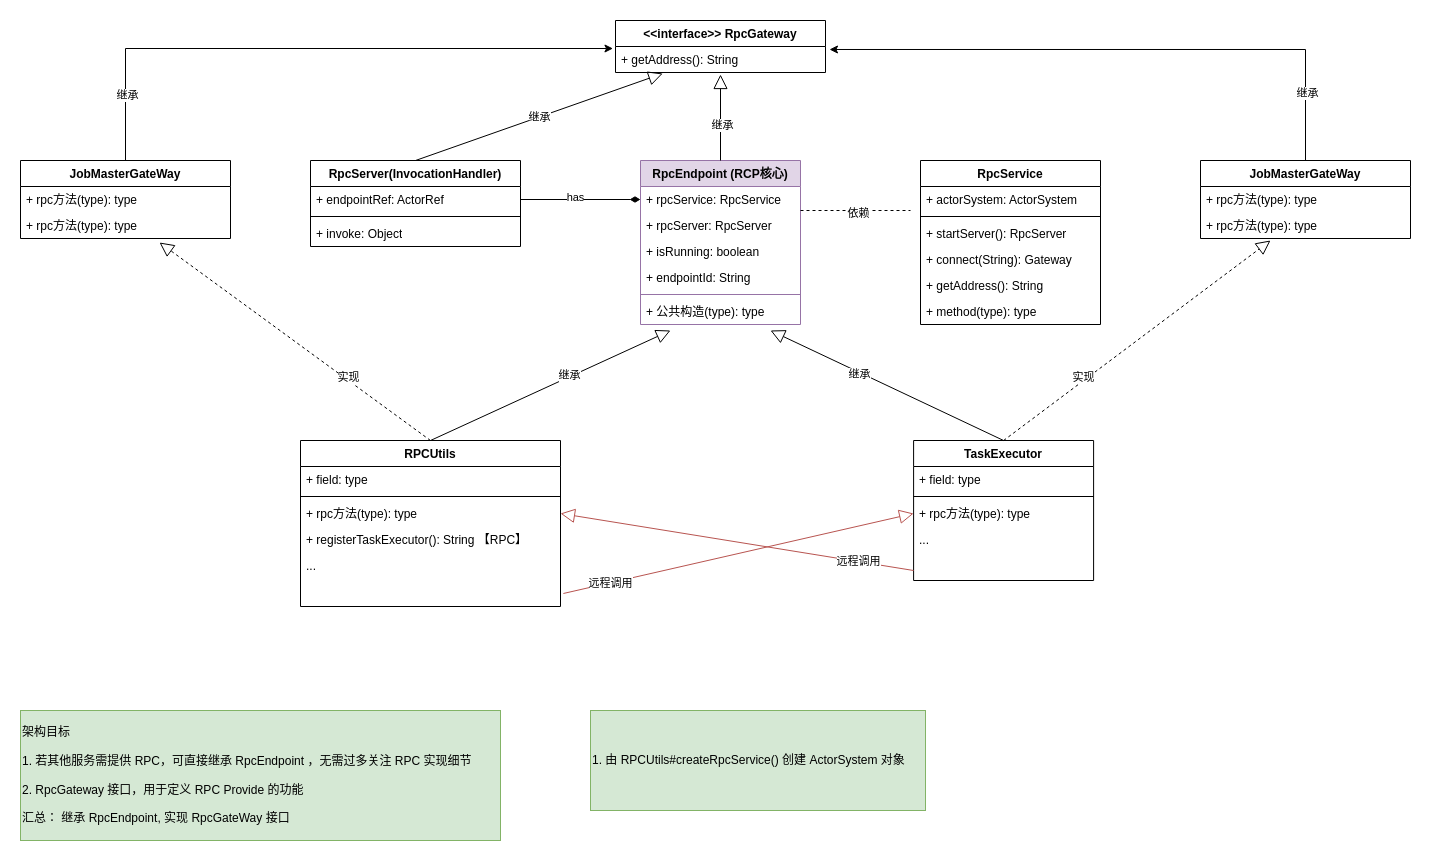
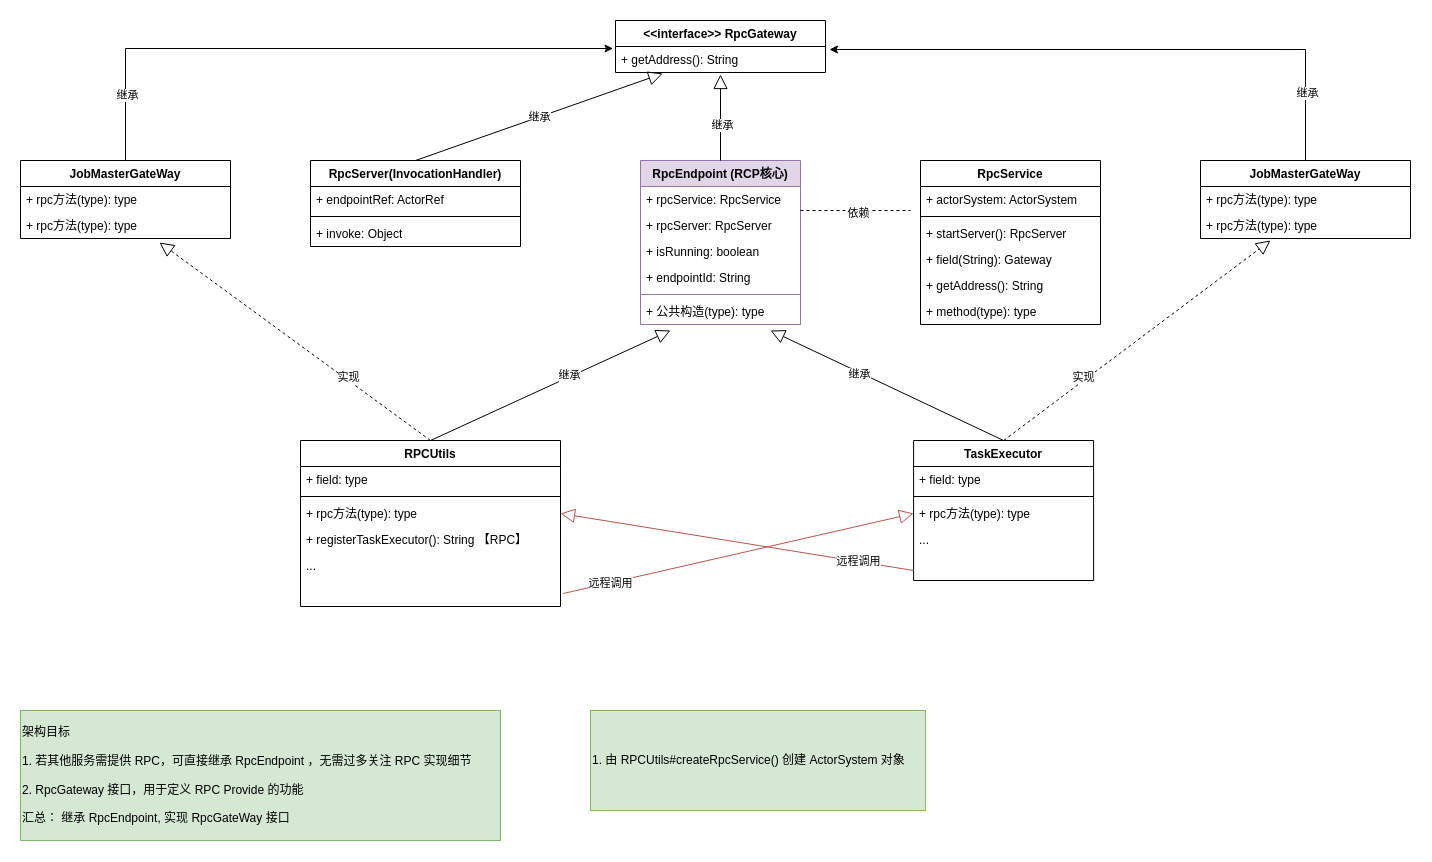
edge "+ endpointRef: ActorRef" -> "+ rpcService: RpcService": removed, label "has"
node "+ connect(String): Gateway": label "+ connect(String): Gateway" -> "+ field(String): Gateway"
